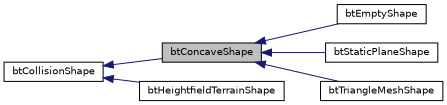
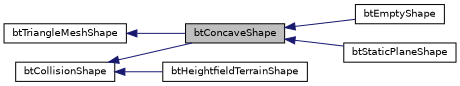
edge "btTriangleMeshShape" -> "btConcaveShape": reversed
